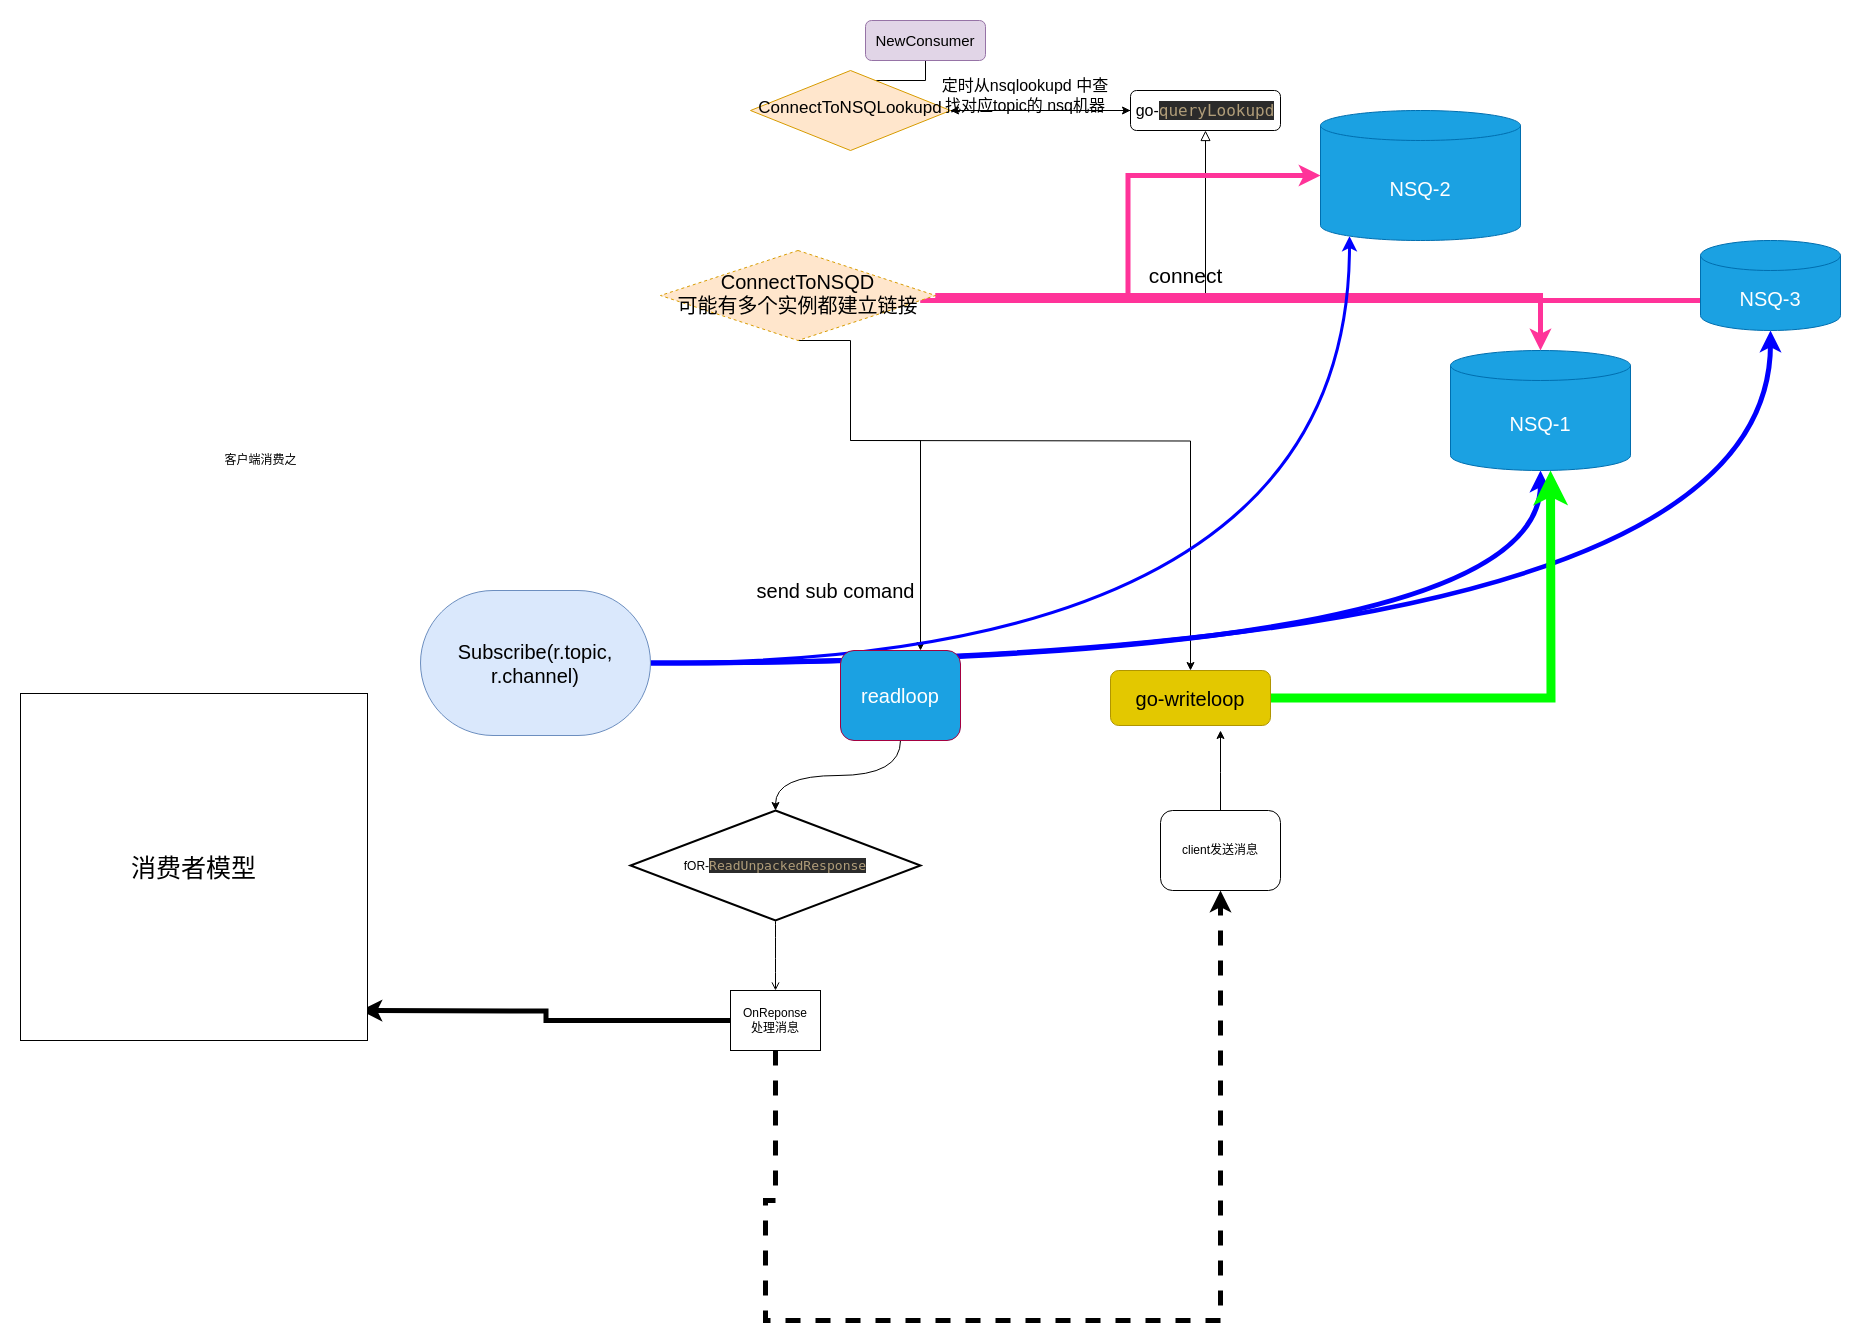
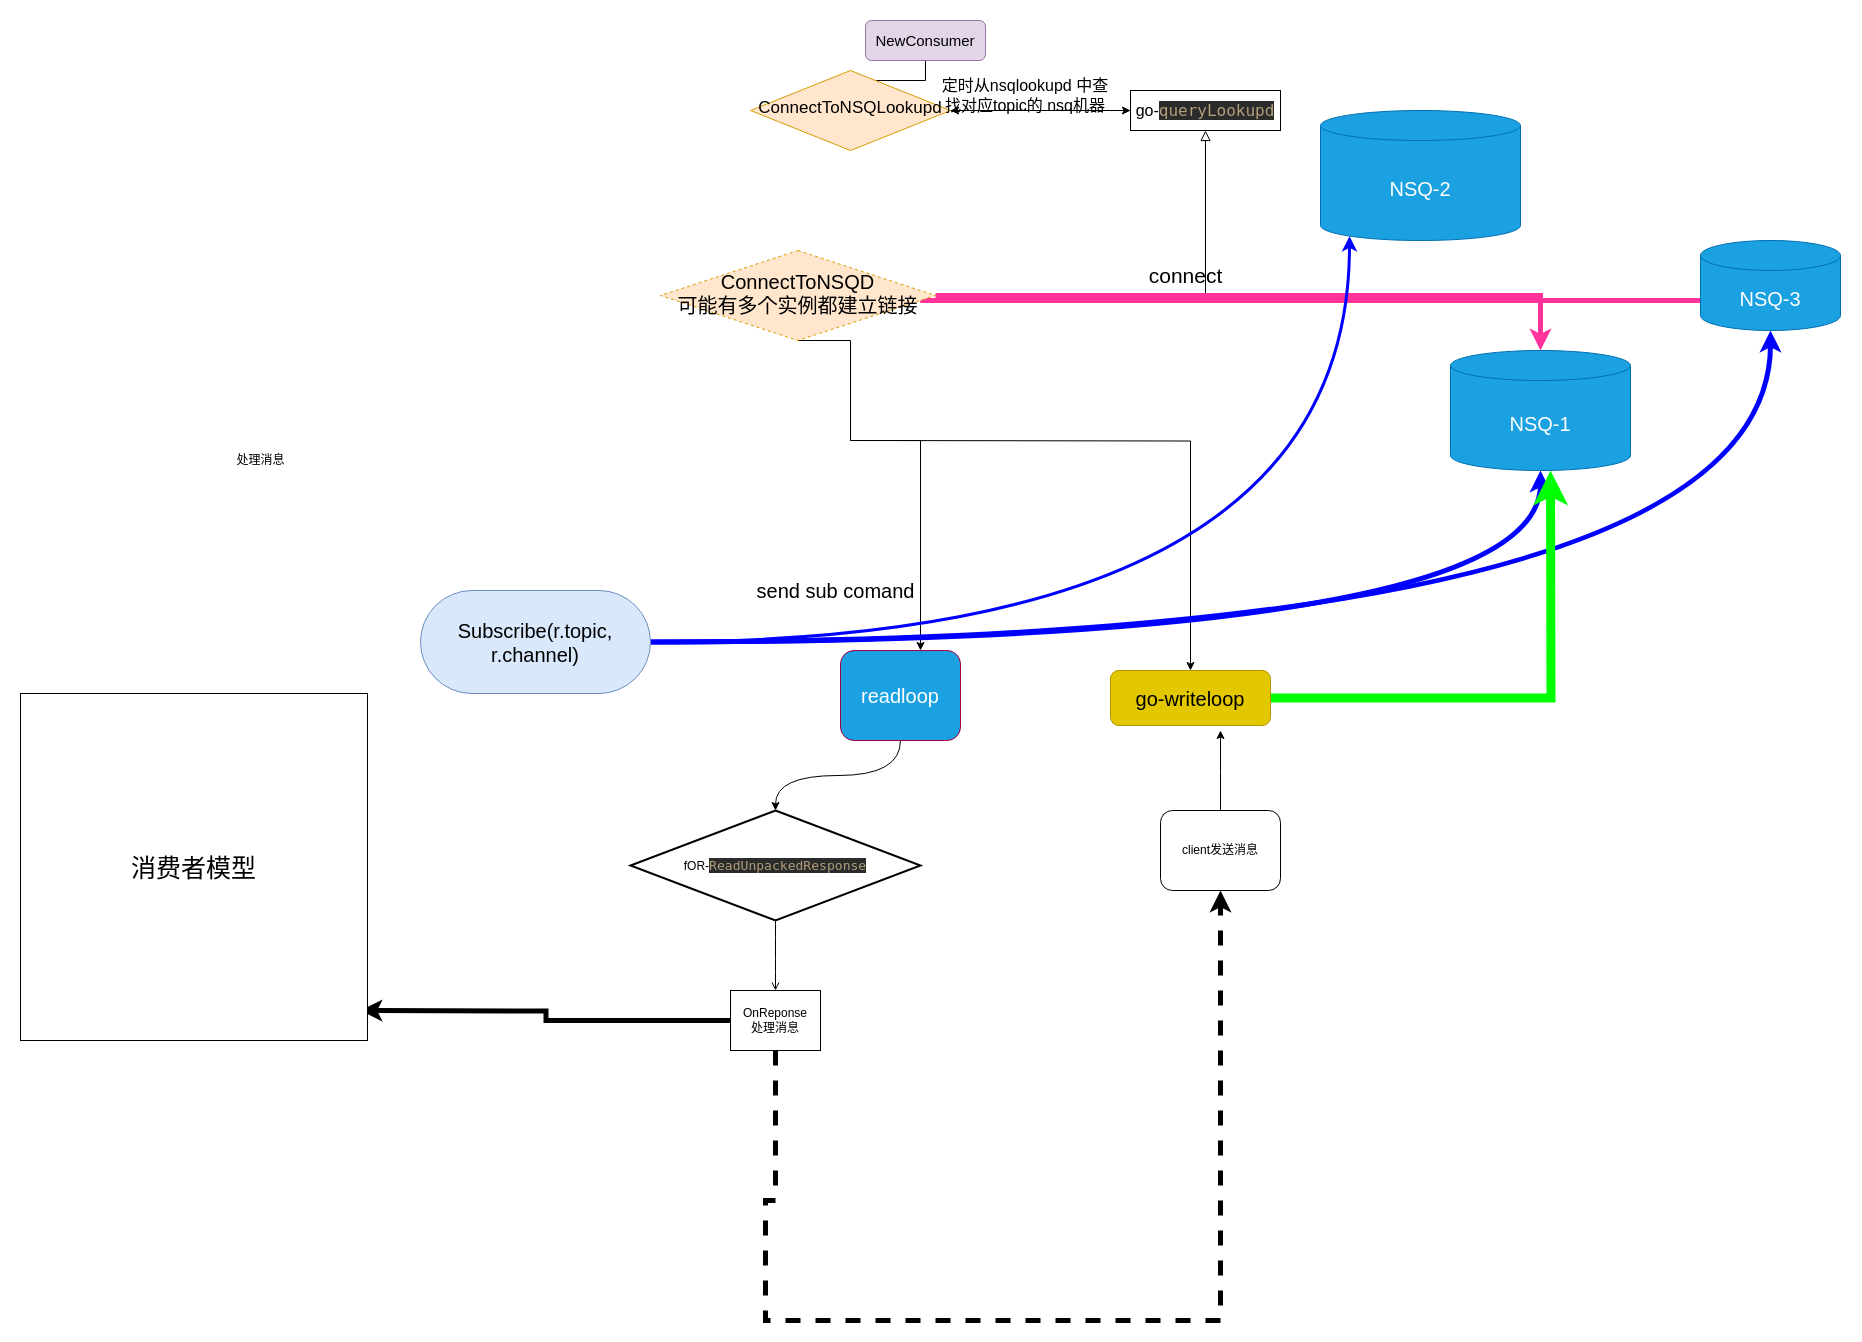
node "go-queryLookupd": shape rounded rectangle -> rectangle
edge "ConnectToNSQD 可能有多个实例都建立链接" -> "NSQ-2": removed
node "客户端消费之": label "客户端消费之" -> "处理消息"
node "Subscribe(r.topic, r.channel)": size 230x145 -> 230x103
